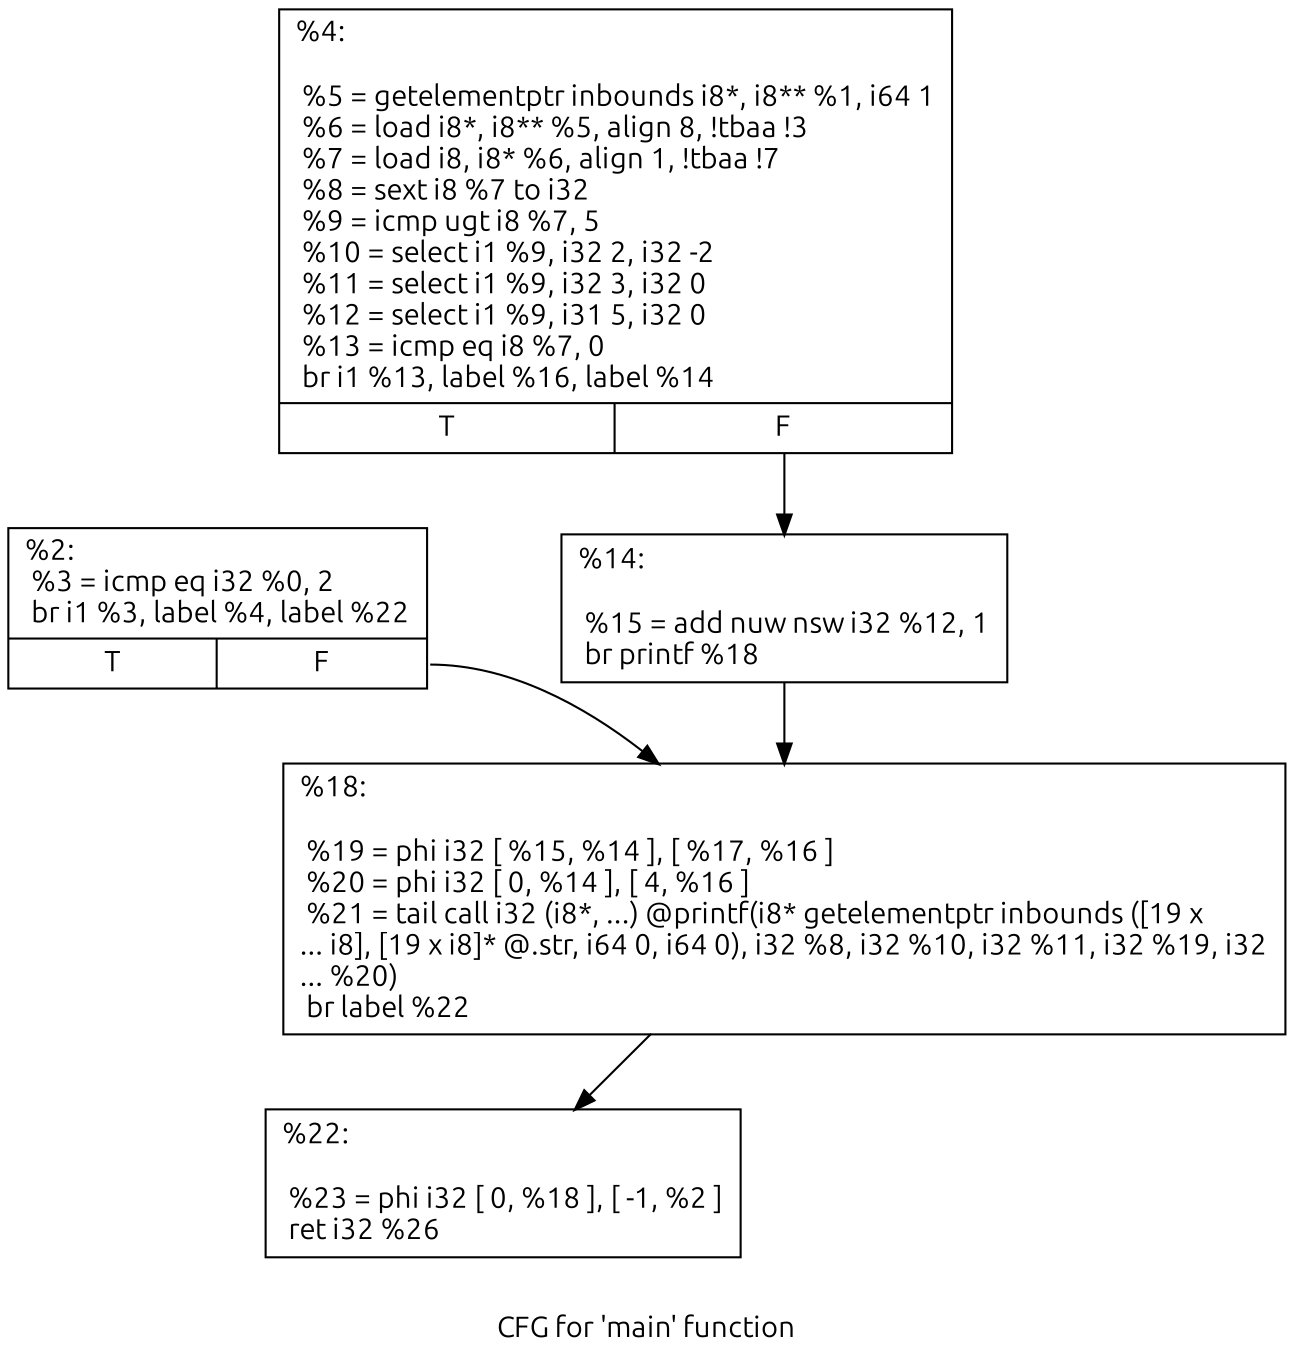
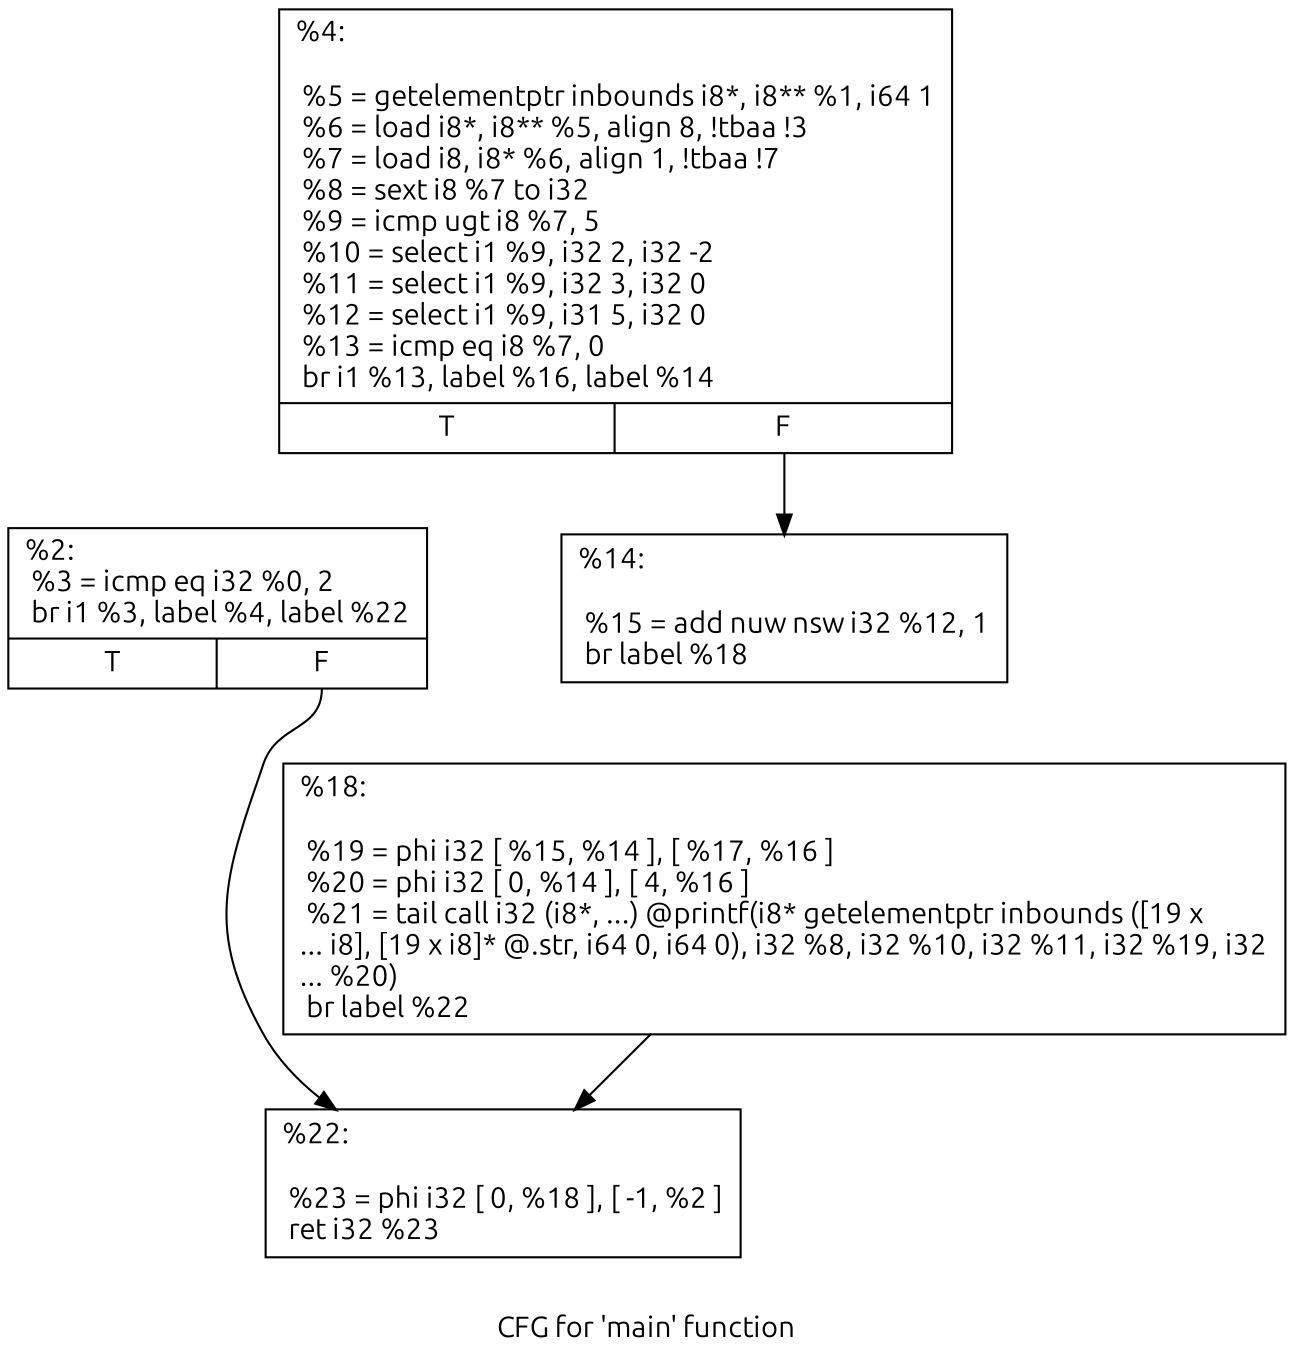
node "%14:": text "br printf %18" -> "br label %18"
edge "%2:" -> "%18:": now "%2:" -> "%22:"
edge "%14:" -> "%18:": removed
node "%22:": text "ret i32 %26" -> "ret i32 %23"
